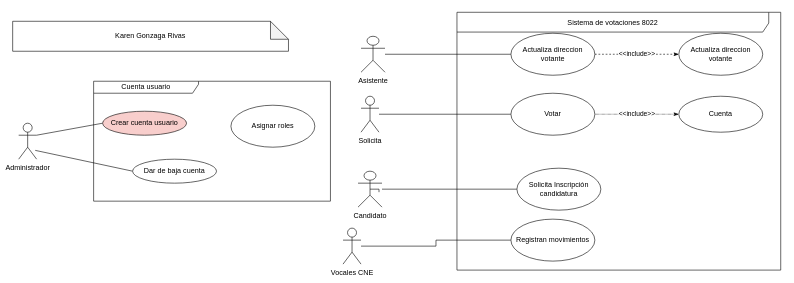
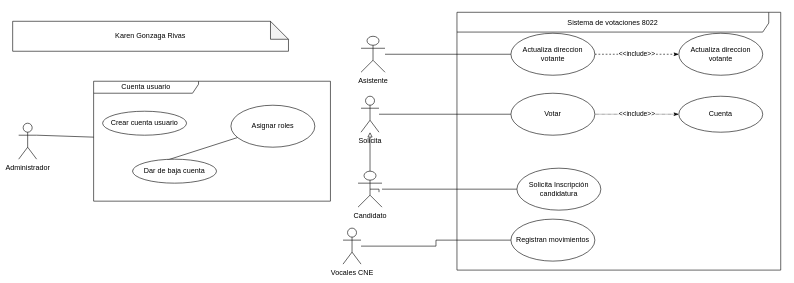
node "Crear cuenta usuario": fillcolor #f8cecc -> #ffffff
edge "Crear cuenta usuario" -- "Administrador": now "Cuenta usuario" -- "Administrador"
edge "Candidato" -> "Solicita": added
edge "Administrador" -- "Dar de baja cuenta": now "Asignar roles" -- "Dar de baja cuenta"
